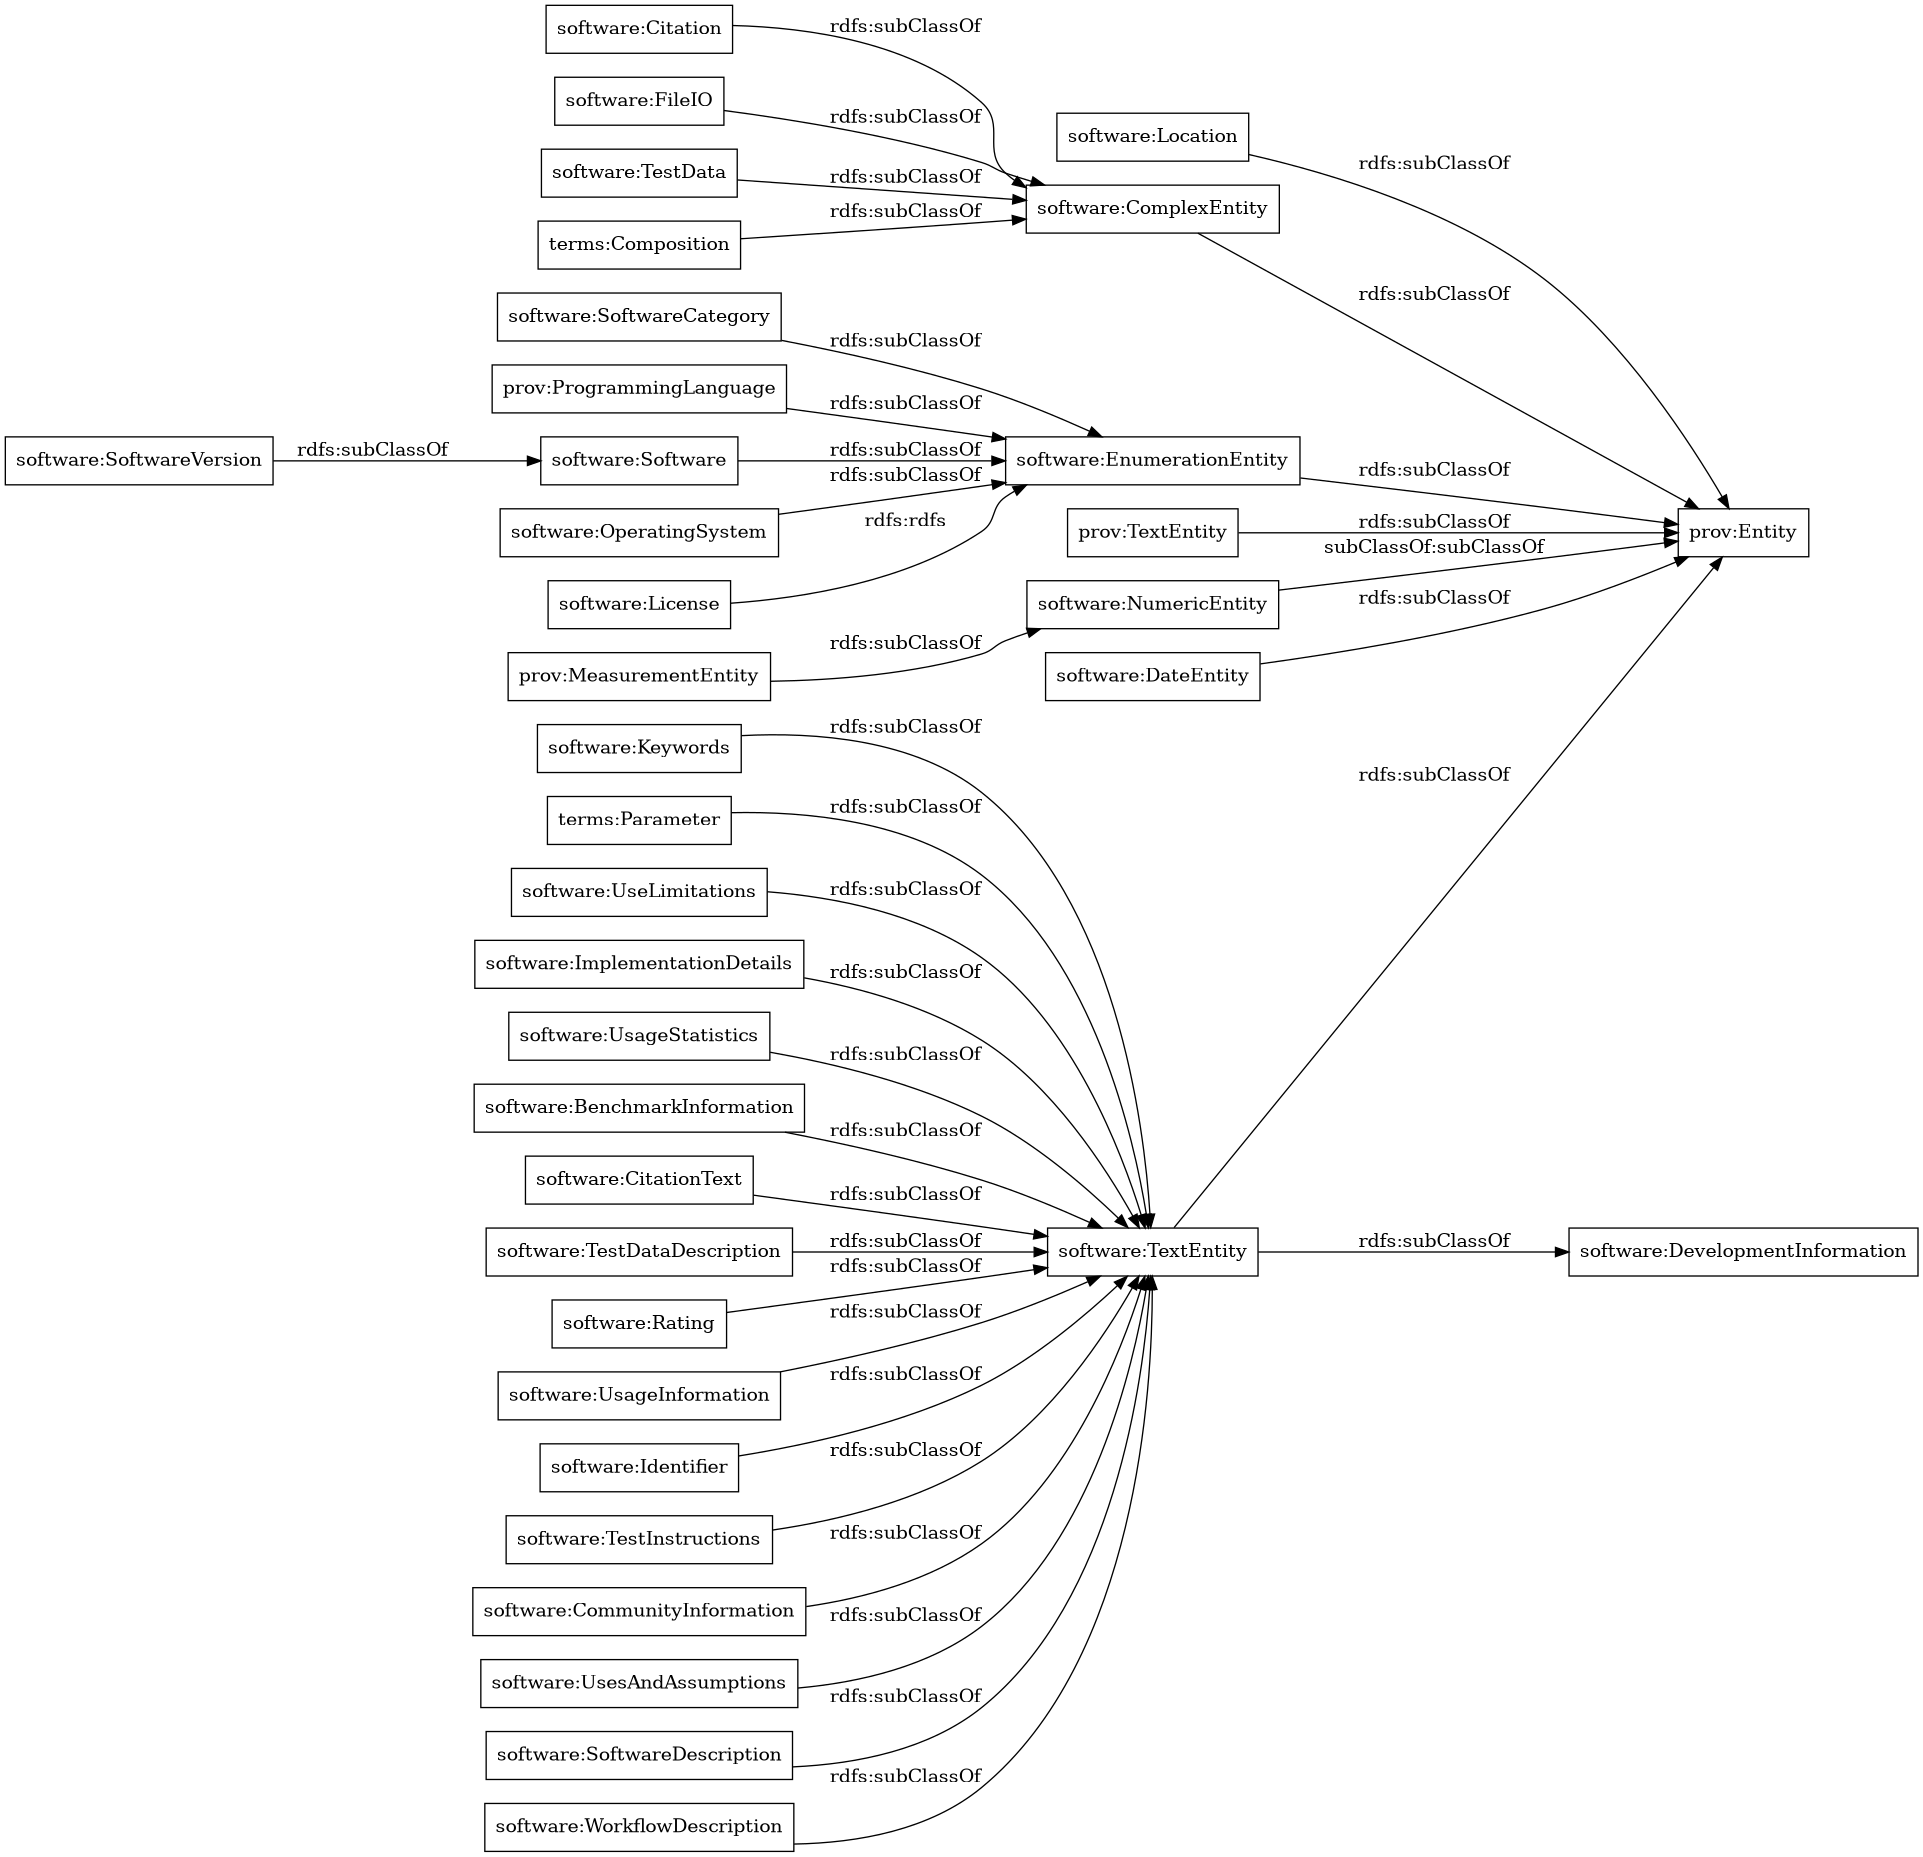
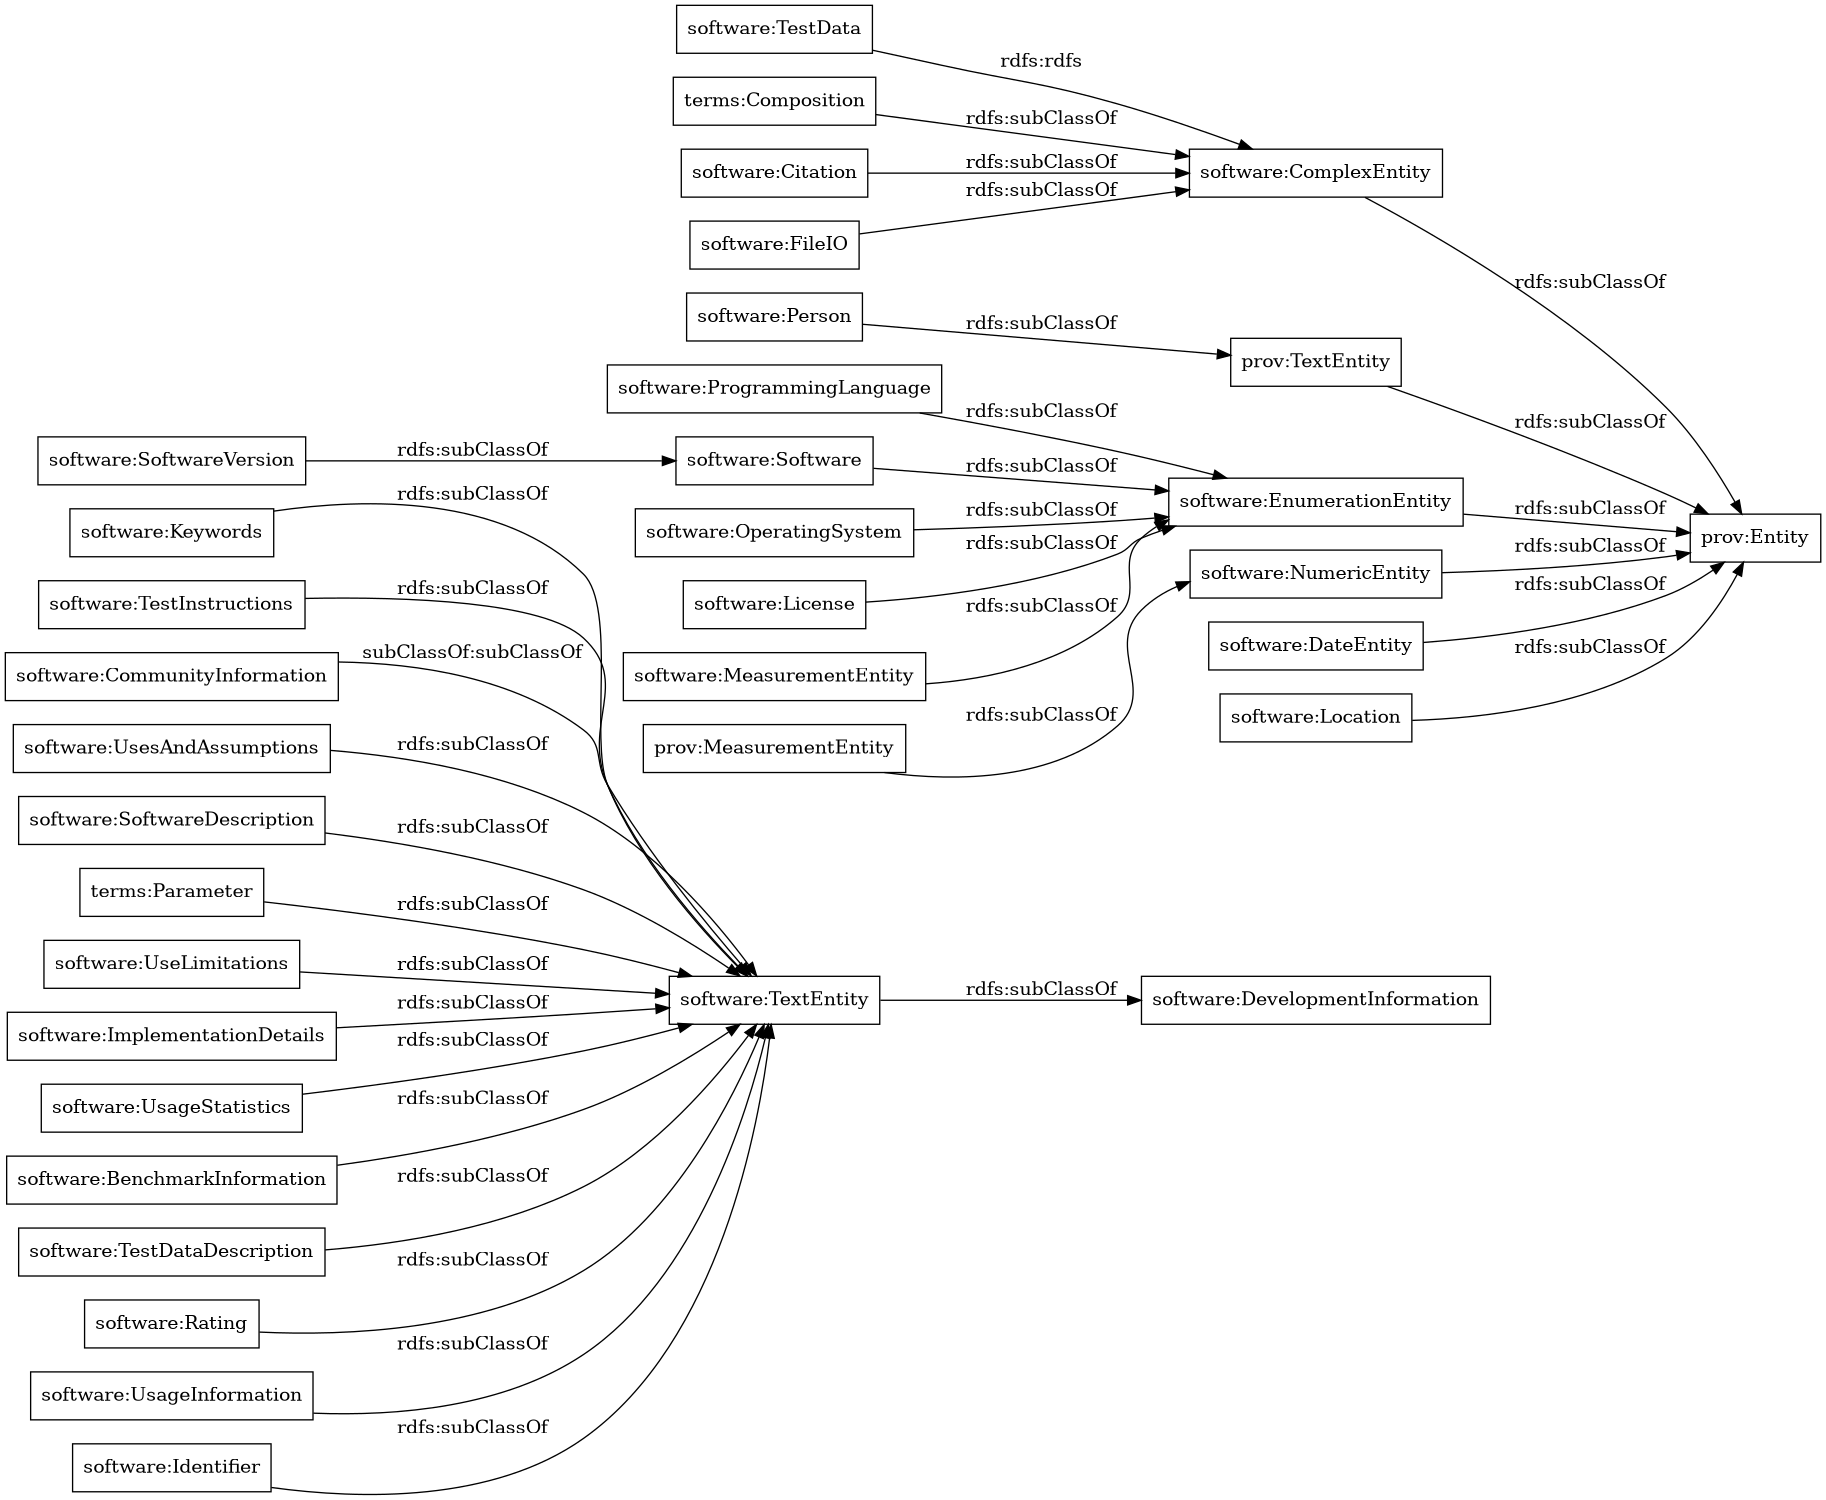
edge "software:TestData" -> "software:ComplexEntity": label "rdfs:subClassOf" -> "rdfs:rdfs"
node "software:SoftwareCategory": label "software:SoftwareCategory" -> "software:MeasurementEntity"
node "software:Person": added
node "prov:ProgrammingLanguage": label "prov:ProgrammingLanguage" -> "software:ProgrammingLanguage"
edge "software:License" -> "software:EnumerationEntity": label "rdfs:rdfs" -> "rdfs:subClassOf"
edge "software:NumericEntity" -> "prov:Entity": label "subClassOf:subClassOf" -> "rdfs:subClassOf"
edge "software:TextEntity" -> "prov:Entity": removed, label "rdfs:subClassOf"
node "software:CitationText": removed
edge "software:CommunityInformation" -> "software:TextEntity": label "rdfs:subClassOf" -> "subClassOf:subClassOf"
node "software:WorkflowDescription": removed
